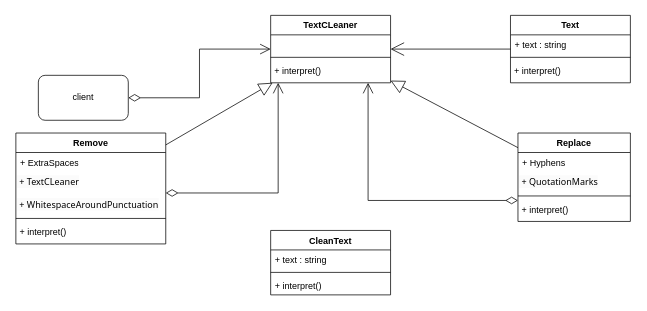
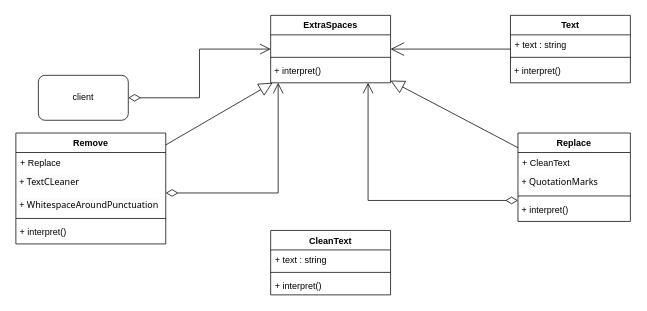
node "TextCLeaner": label "TextCLeaner" -> "ExtraSpaces"
node "+ ExtraSpaces": label "+ ExtraSpaces" -> "+ Replace"
node "+ Hyphens": label "+ Hyphens" -> "+ CleanText"
